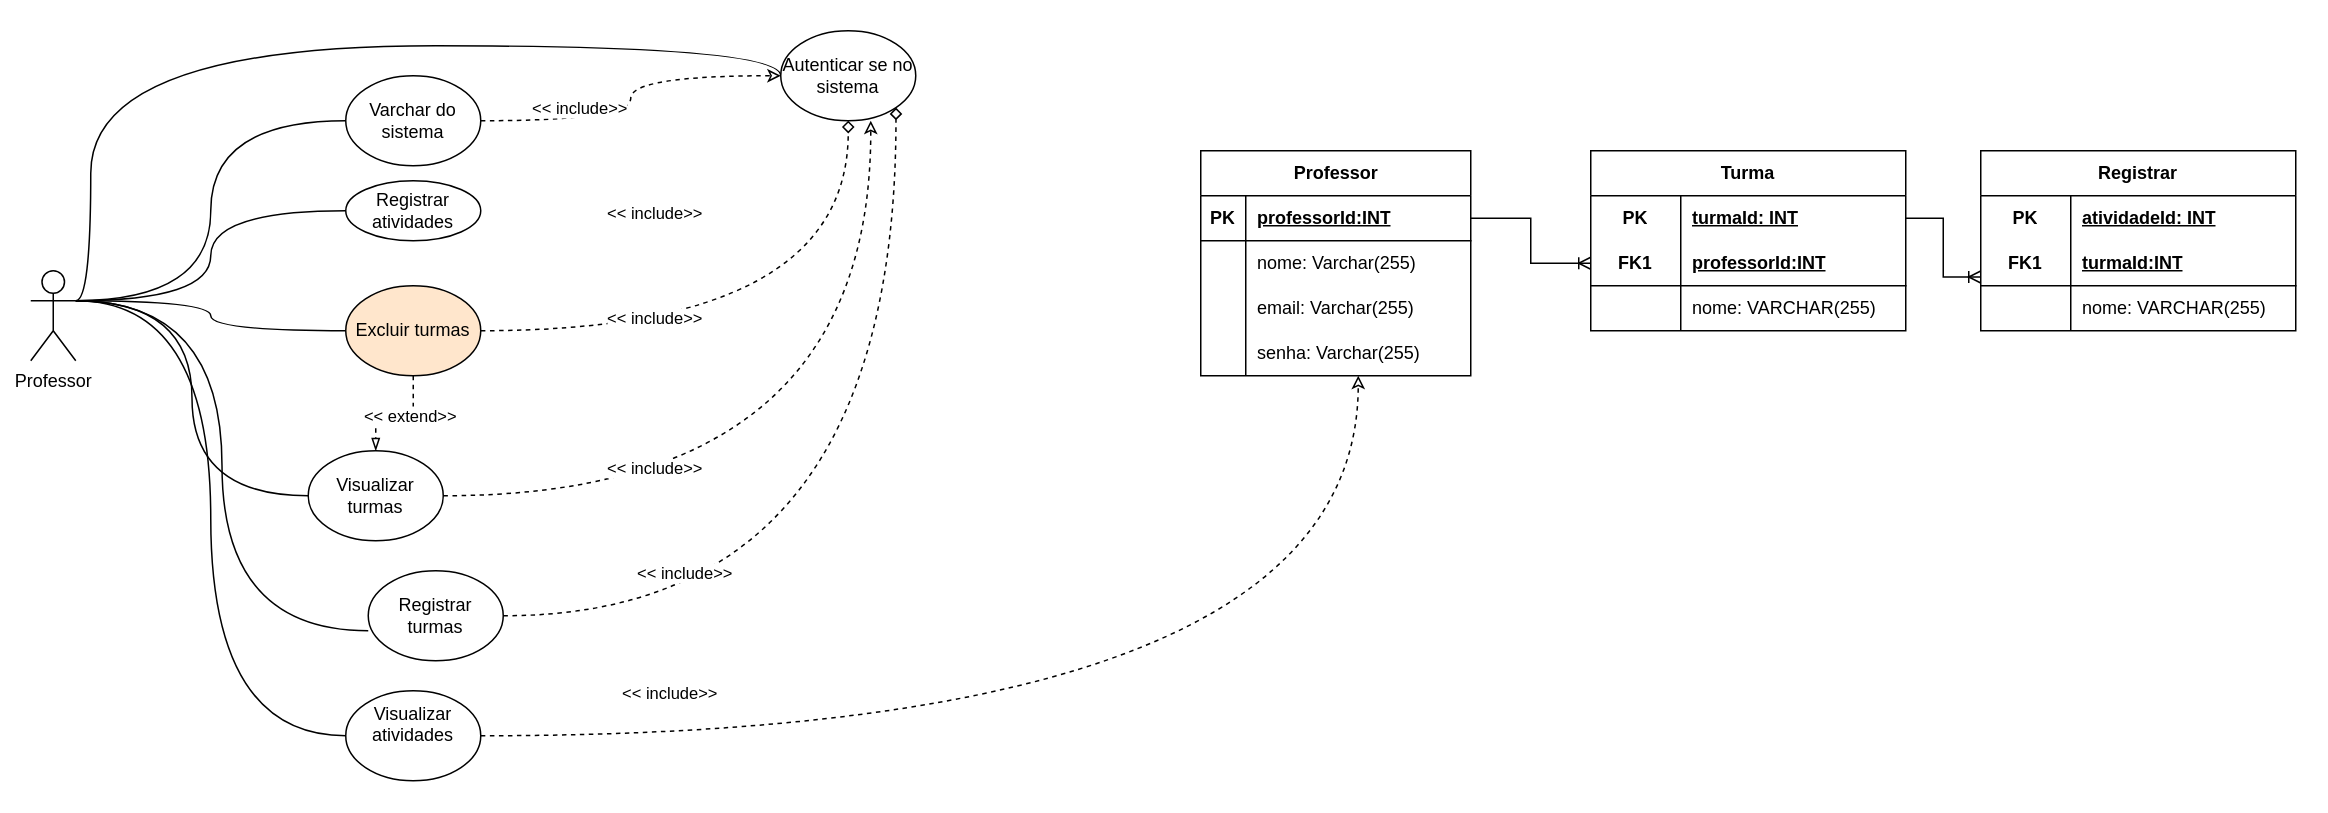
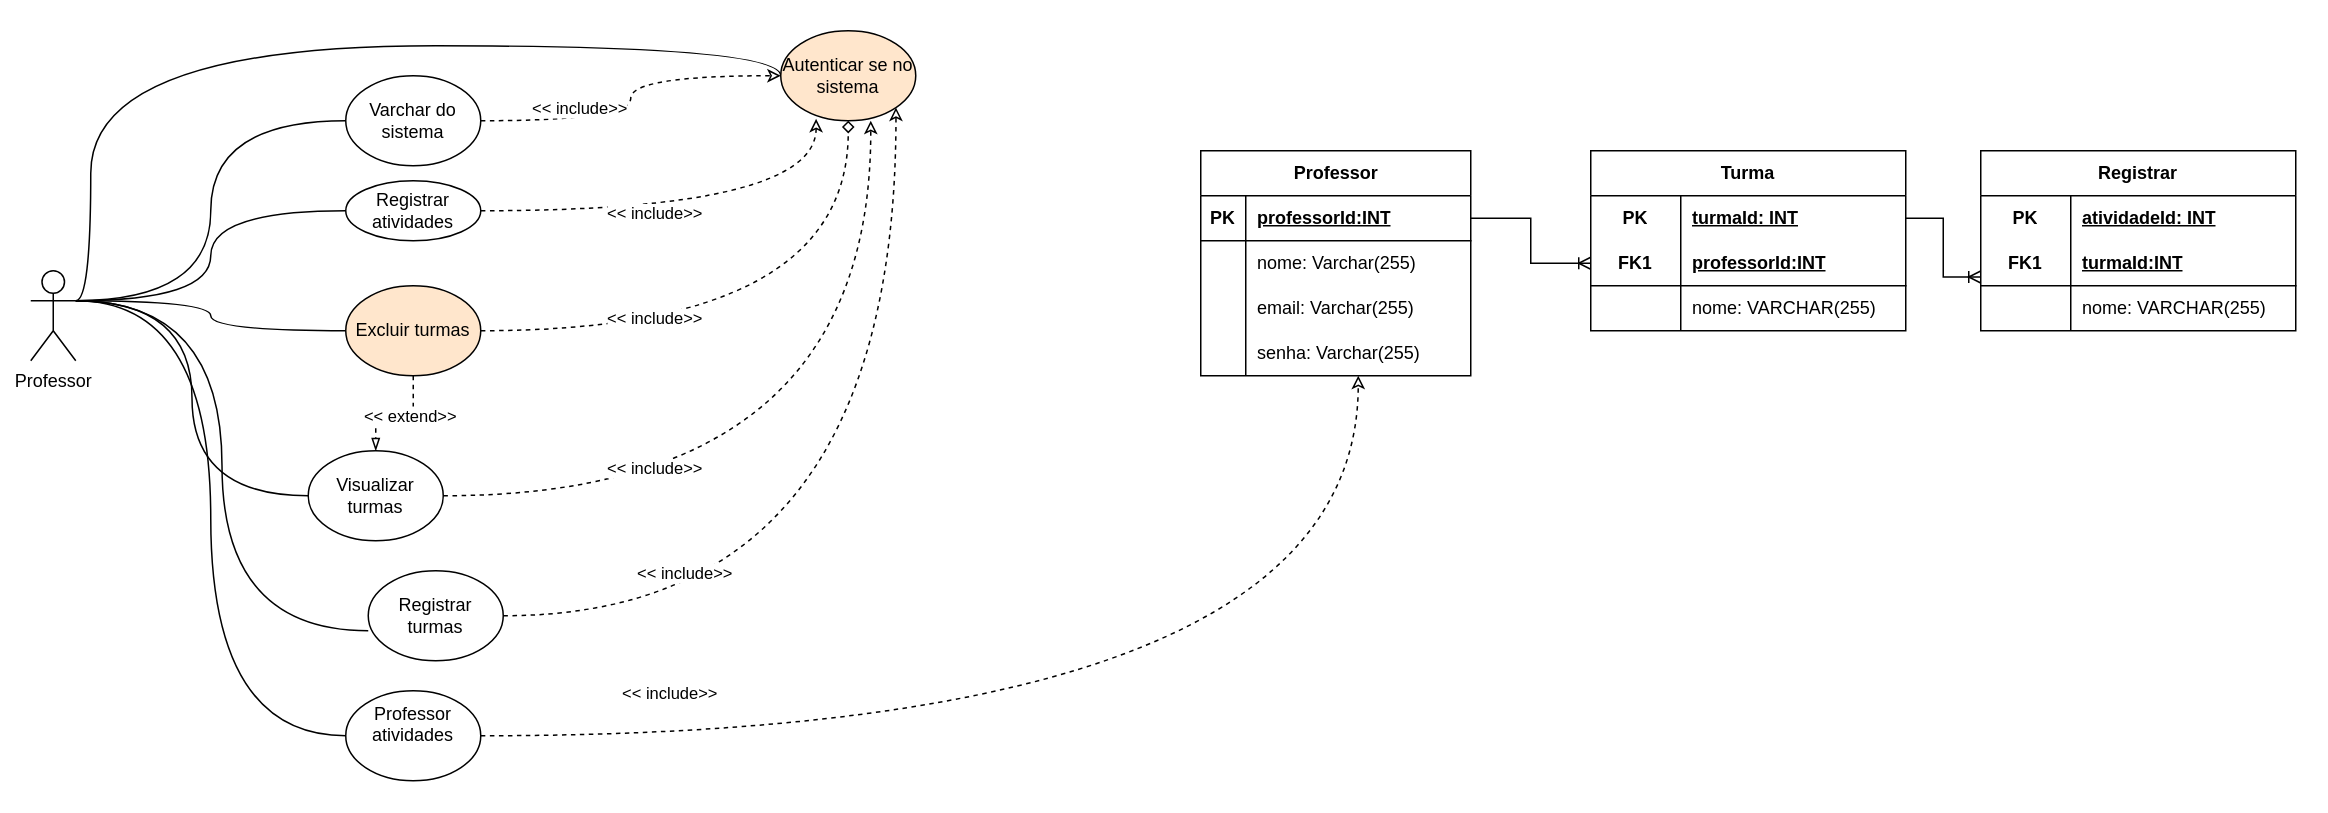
node "Autenticar se no sistema": fillcolor #ffffff -> #ffe6cc
edge "Registrar turmas" -> "Autenticar se no sistema": arrowhead diamond -> classic
edge "Registrar atividades" -> "Autenticar se no sistema": added
node "Visualizar atividades": label "Visualizar atividades" -> "Professor atividades"
